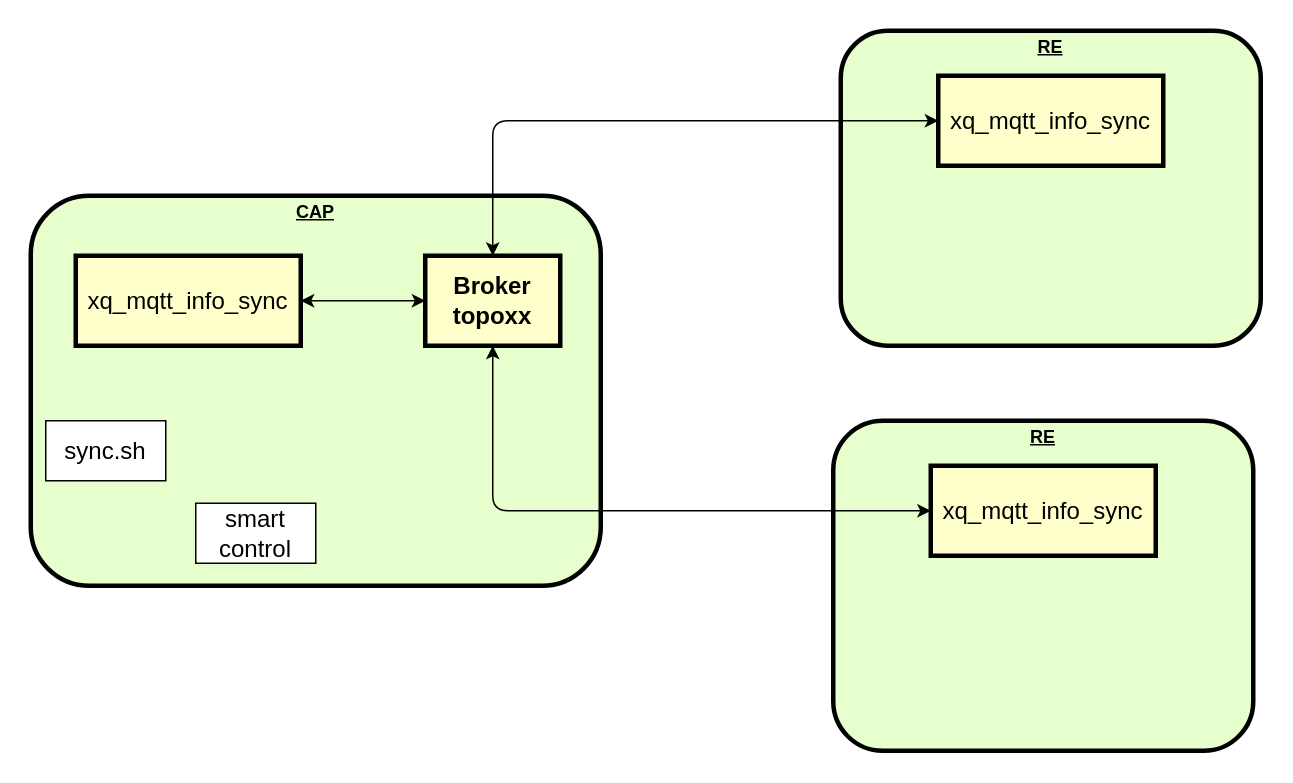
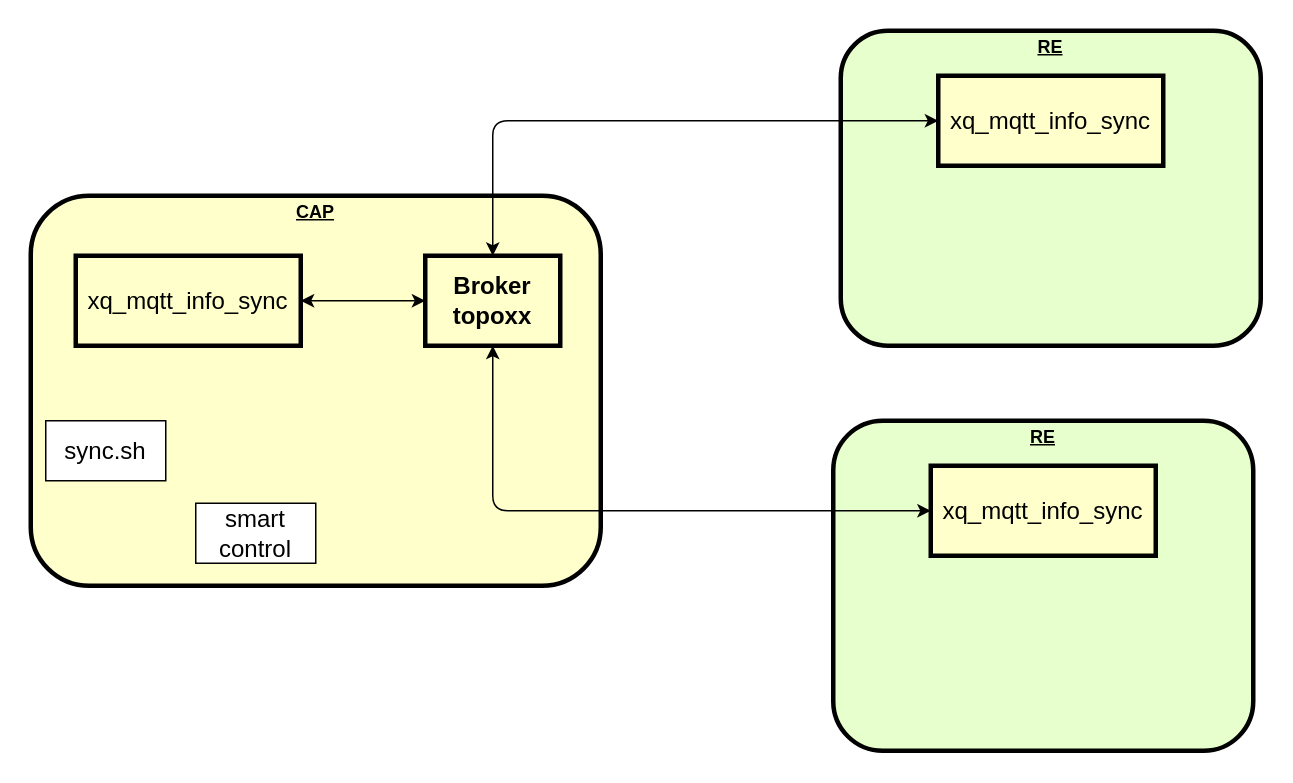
node "CAP": fillcolor #e6ffcc -> #ffffcc
